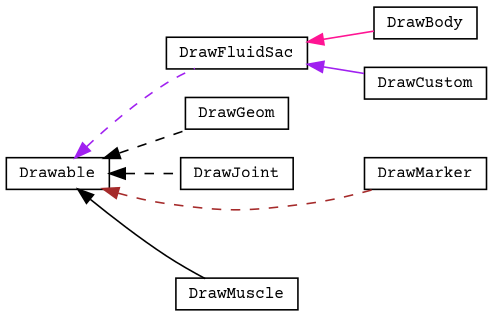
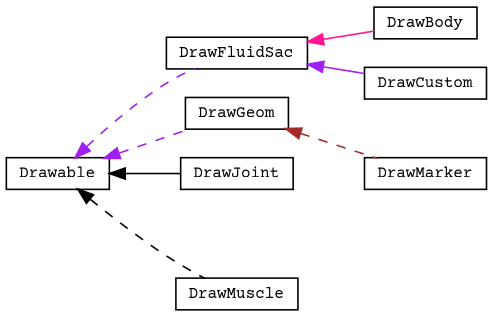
edge "DrawGeom" -> "Drawable": color black -> purple
edge "DrawJoint" -> "Drawable": style dashed -> solid
edge "DrawMarker" -> "Drawable": now "DrawMarker" -> "DrawGeom"
edge "DrawMuscle" -> "Drawable": style solid -> dashed
